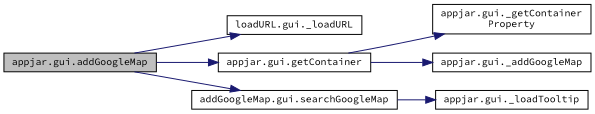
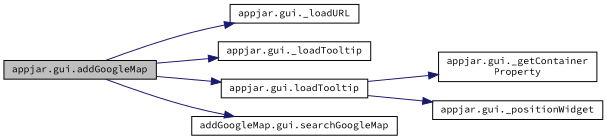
node "loadURL.gui._loadURL": label "loadURL.gui._loadURL" -> "appjar.gui._loadURL"
node "appjar.gui.getContainer": label "appjar.gui.getContainer" -> "appjar.gui.loadTooltip"
node "appjar.gui._addGoogleMap": label "appjar.gui._addGoogleMap" -> "appjar.gui._positionWidget"
edge "addGoogleMap.gui.searchGoogleMap" -> "appjar.gui._loadTooltip": now "appjar.gui.addGoogleMap" -> "appjar.gui._loadTooltip"
